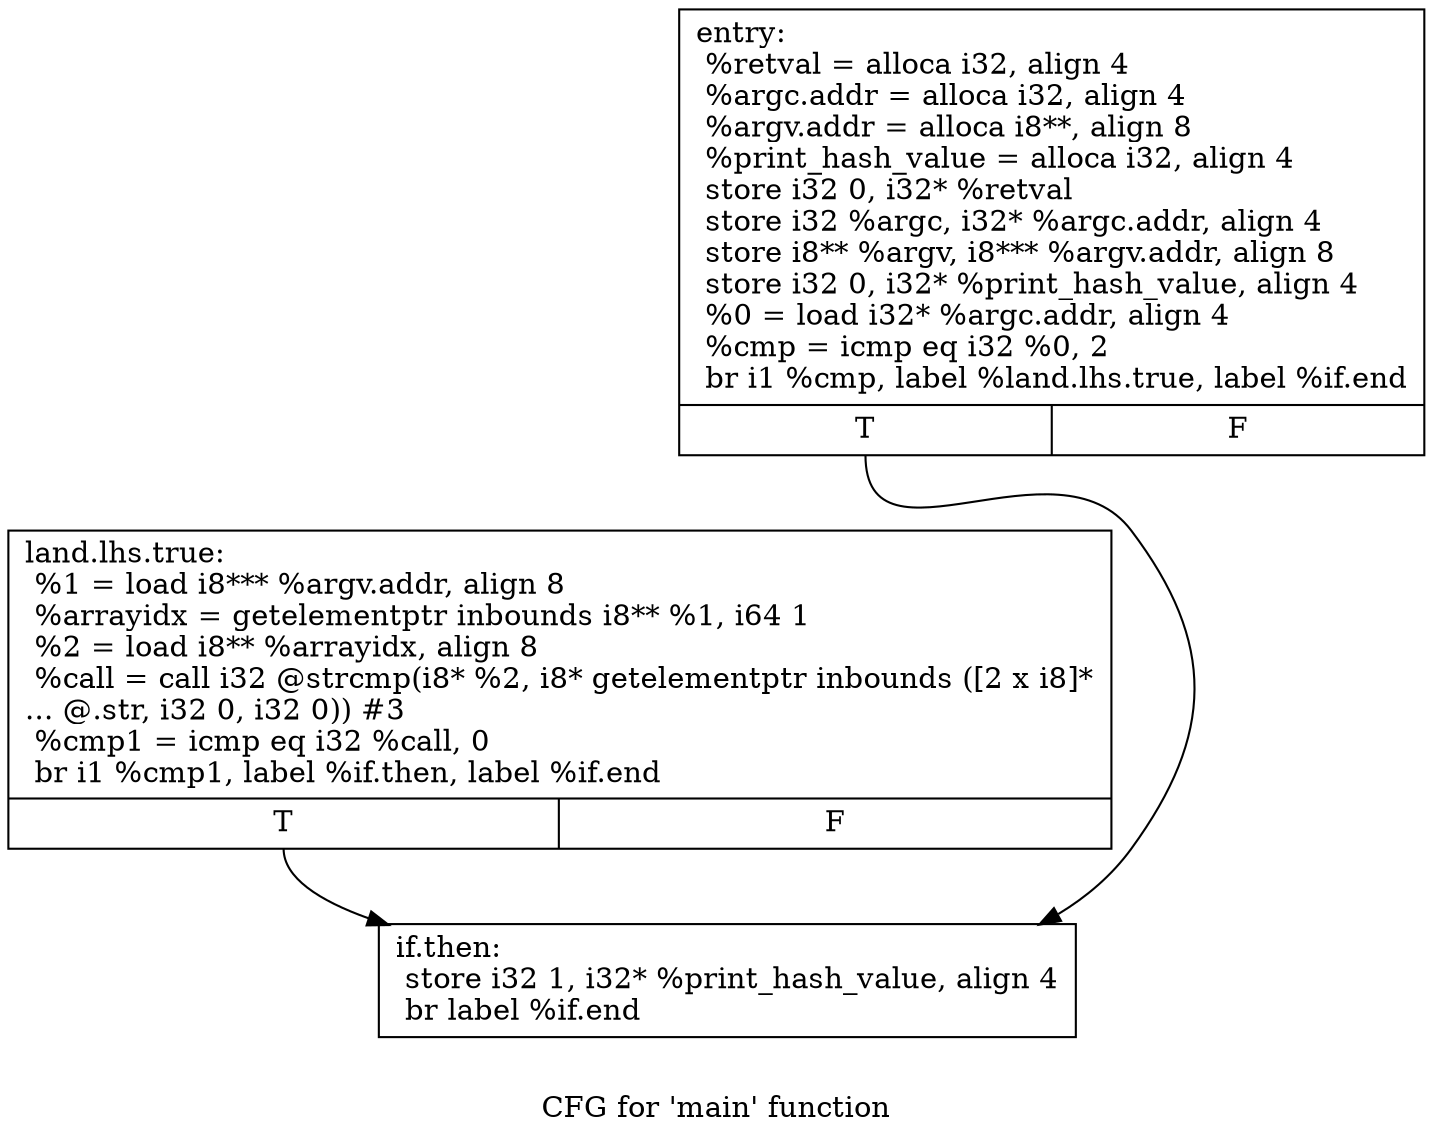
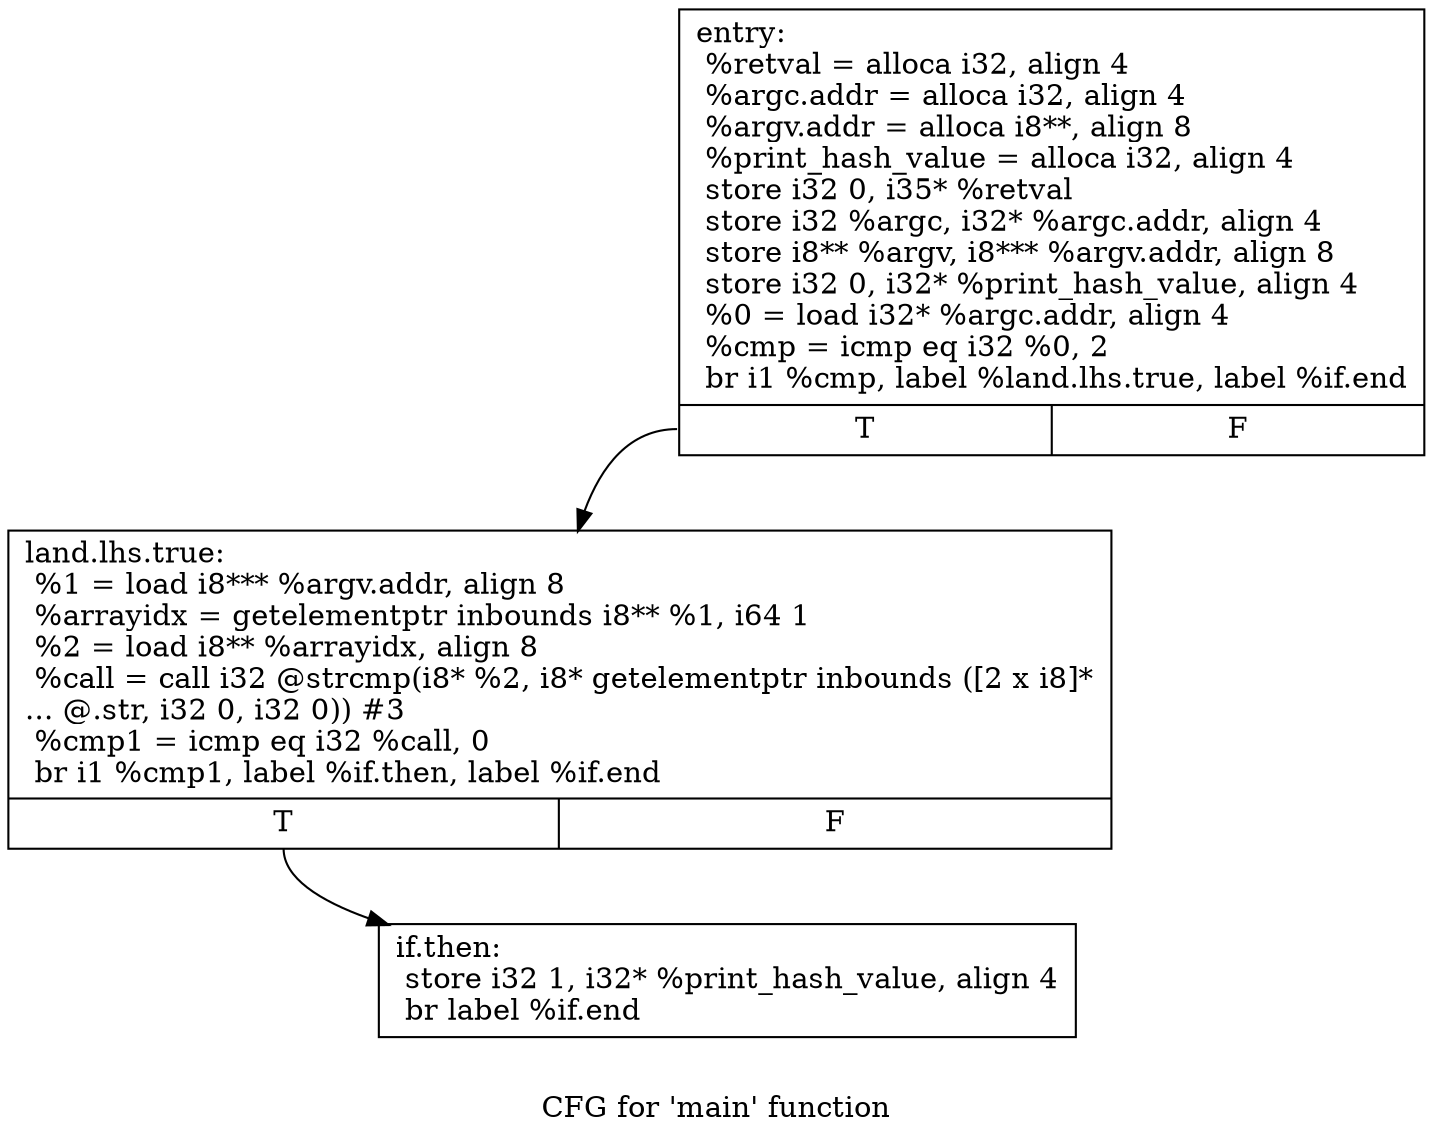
node "entry:": text "store i32 0, i32* %retval" -> "store i32 0, i35* %retval"
edge "entry:" -> "if.then:": now "entry:" -> "land.lhs.true:"
